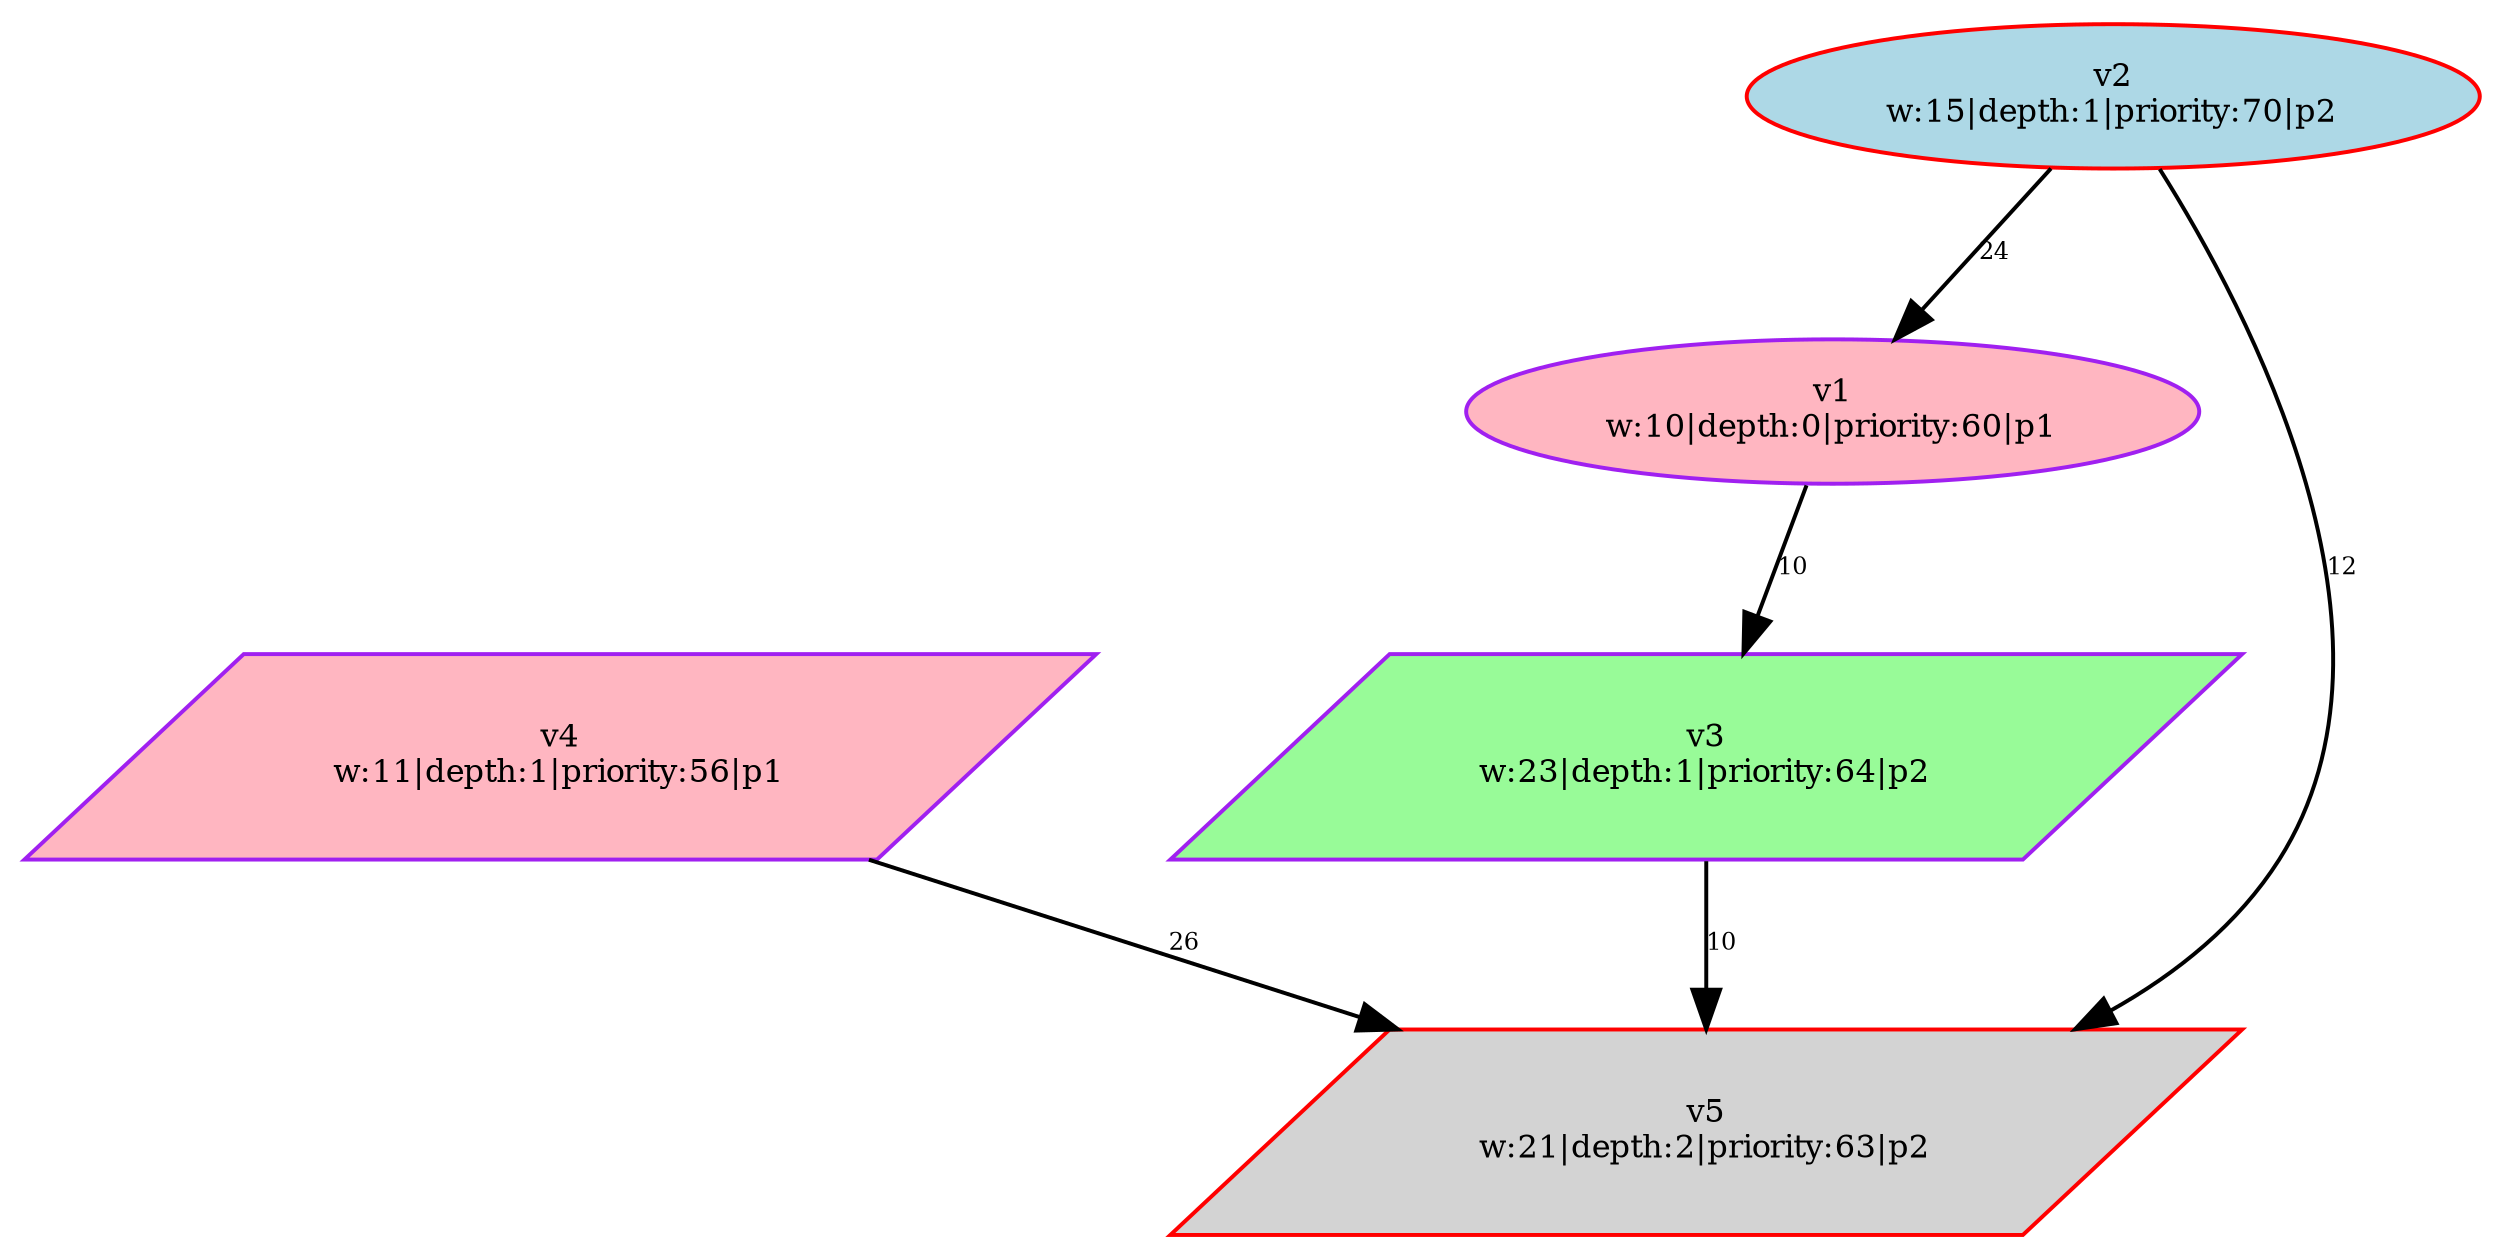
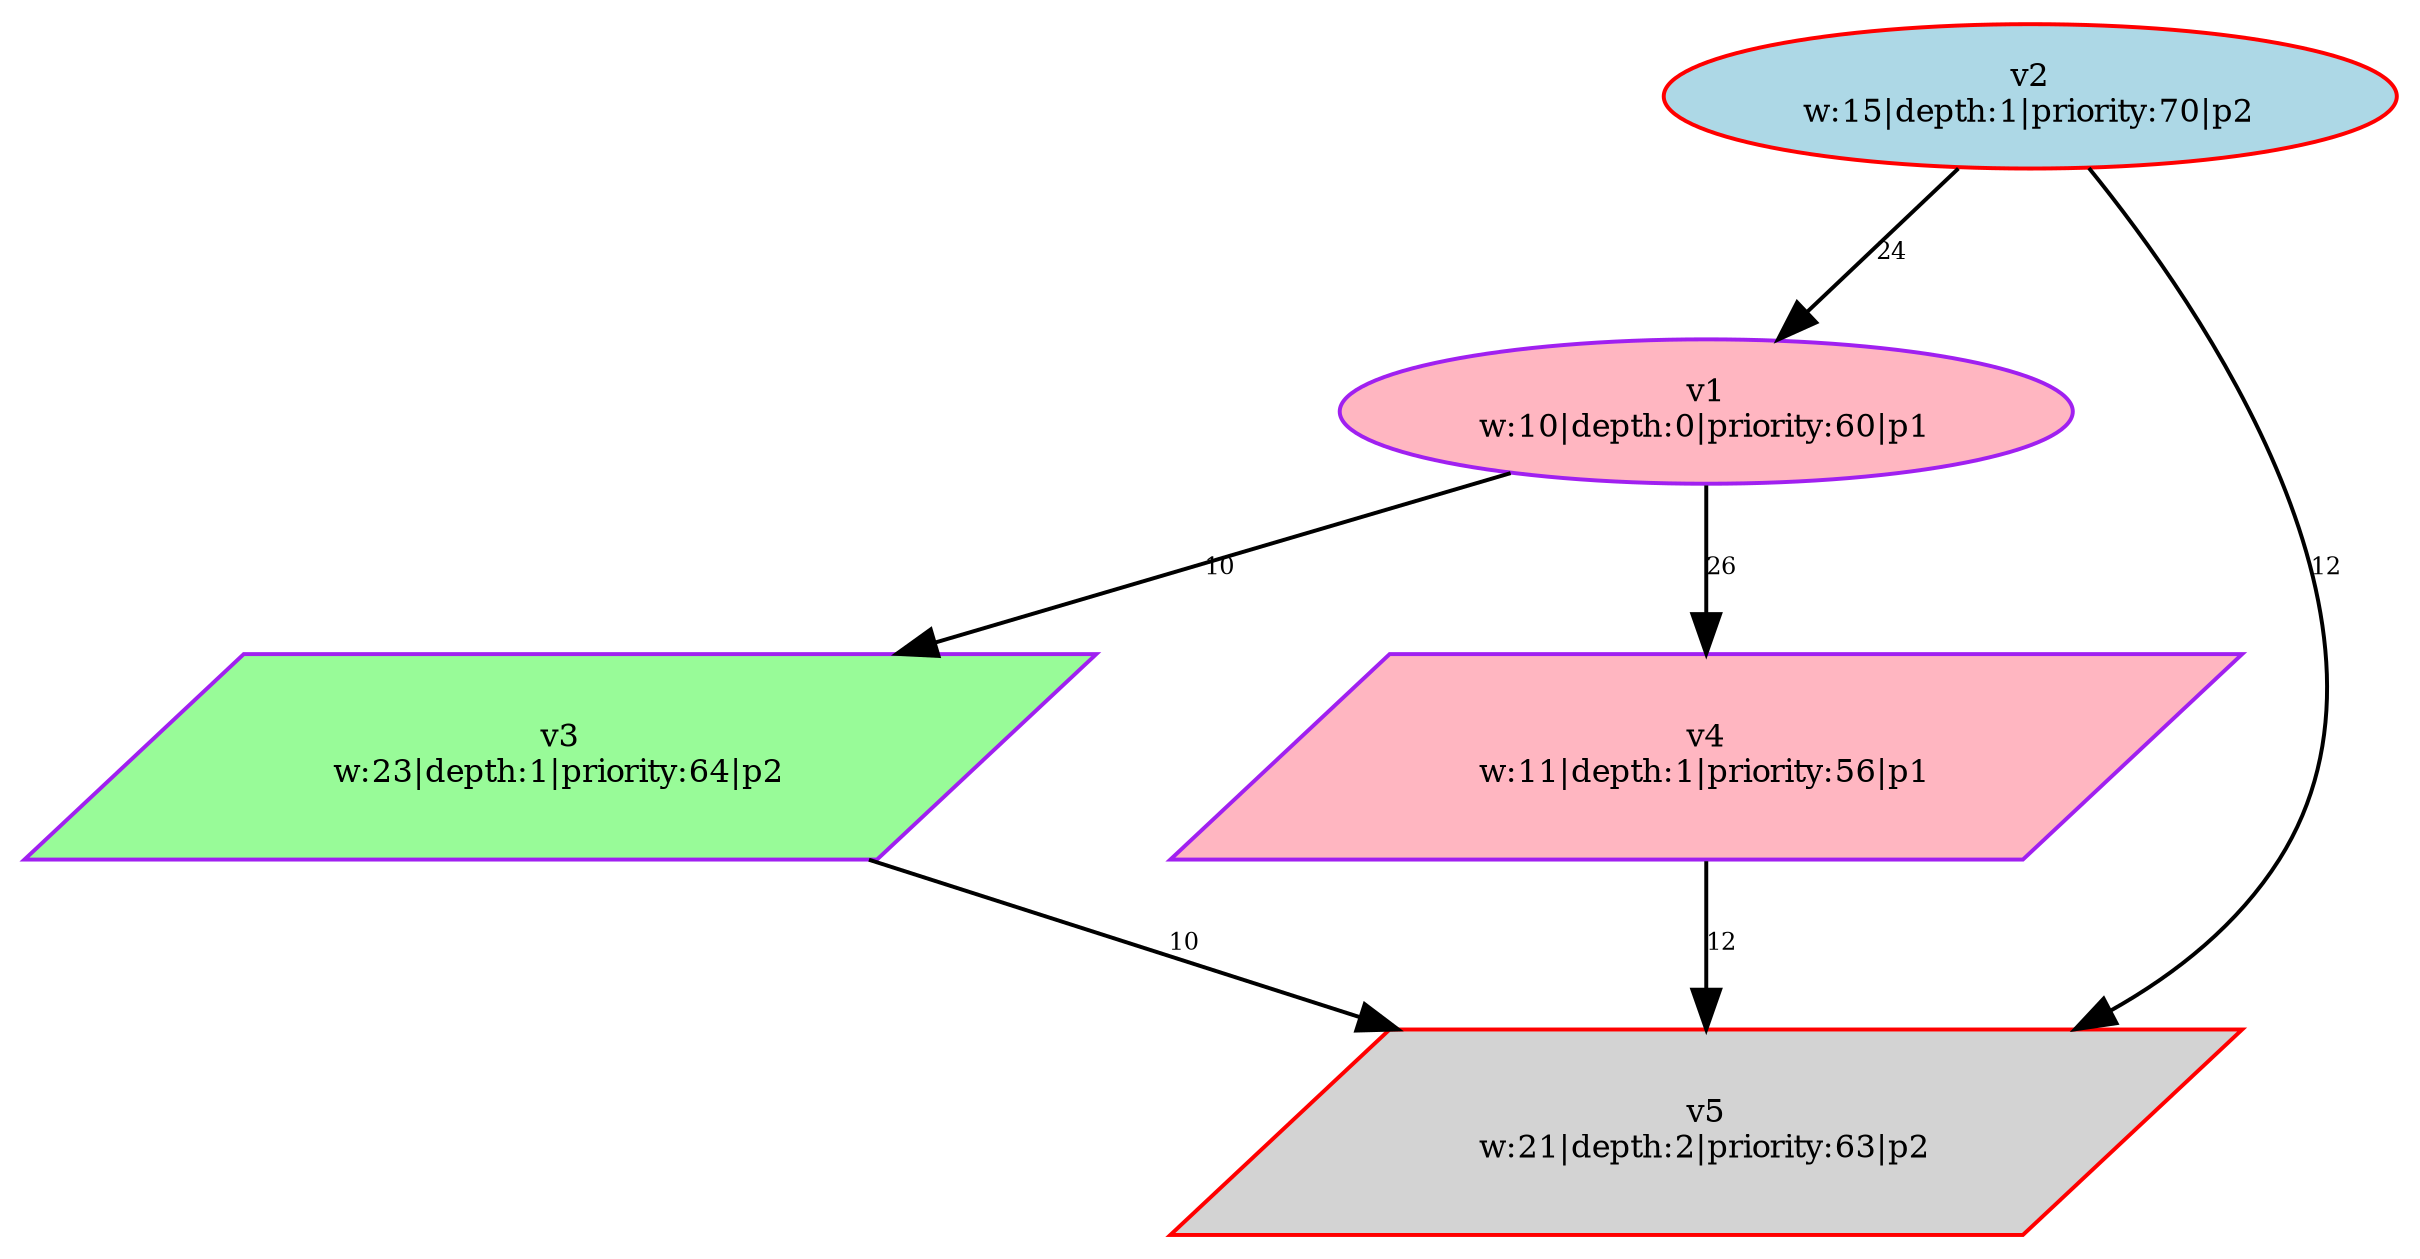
edge "v1 w:10|depth:0|priority:60|p1" -> "v4 w:11|depth:1|priority:56|p1": added, label "26"
edge "v4 w:11|depth:1|priority:56|p1" -> "v5 w:21|depth:2|priority:63|p2": label "26" -> "12"
